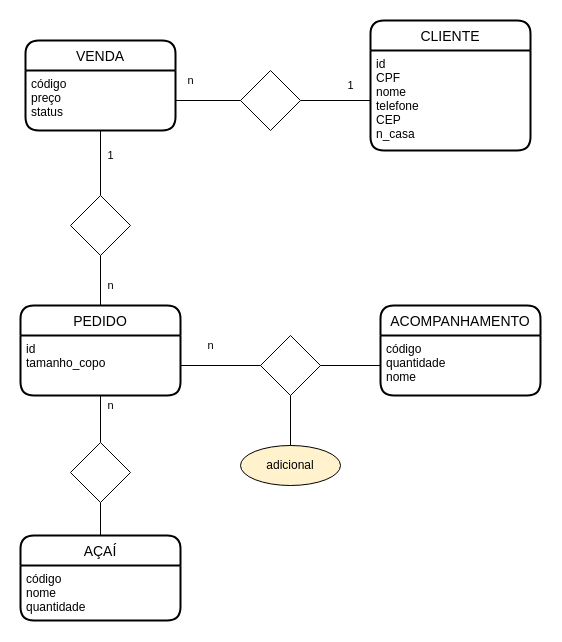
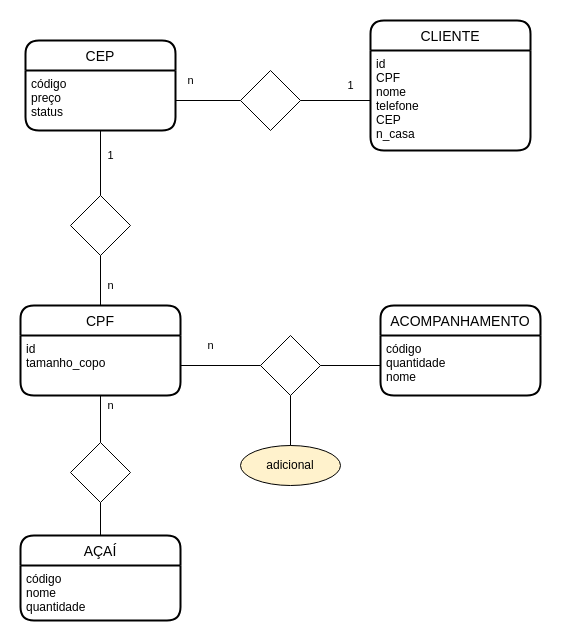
node "VENDA": label "VENDA" -> "CEP"
node "PEDIDO": label "PEDIDO" -> "CPF"
